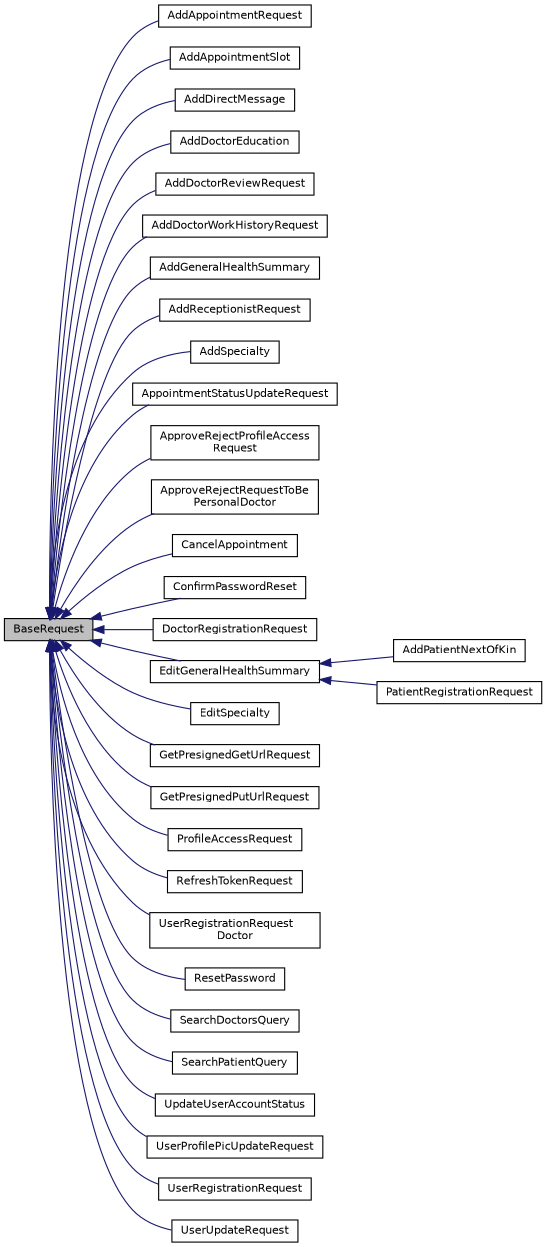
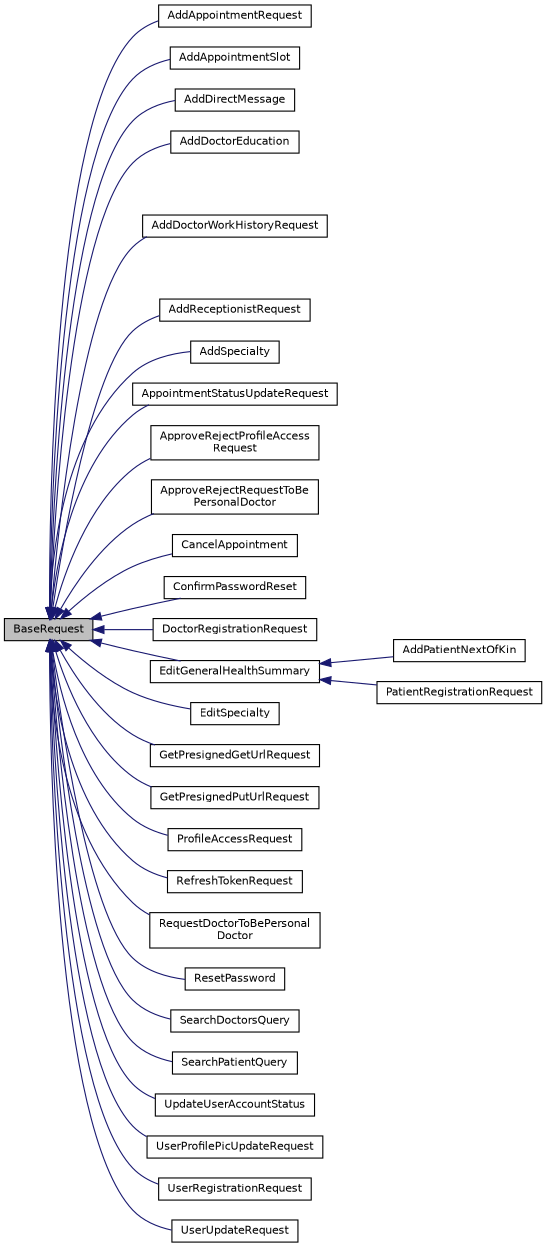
node "AddDoctorReviewRequest": removed
node "AddGeneralHealthSummary": removed
node "UserRegistrationRequest Doctor": label "UserRegistrationRequest Doctor" -> "RequestDoctorToBePersonal Doctor"
